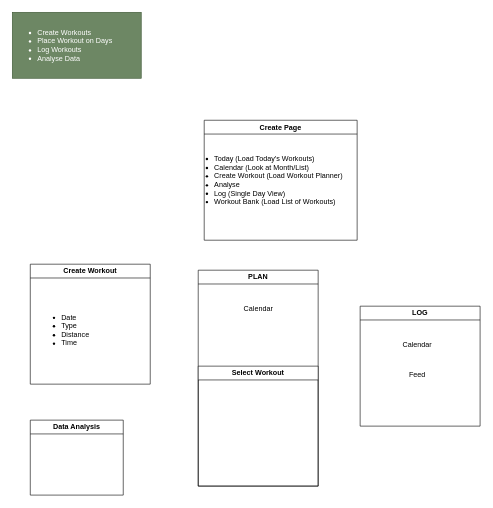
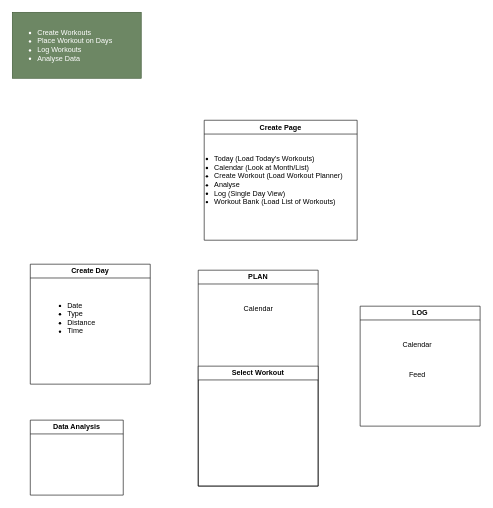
node "Create Workout": label "Create Workout" -> "Create Day"
node "Date Type Distance Time": moved (66, 330) -> (72, 318)
